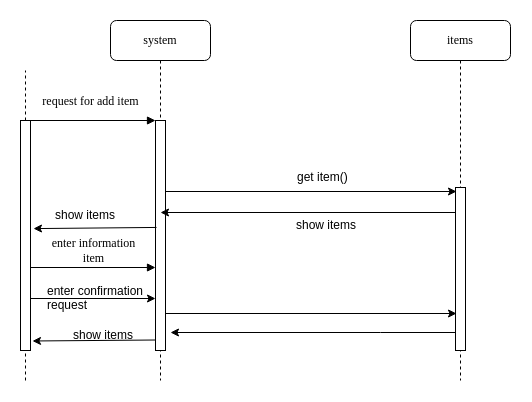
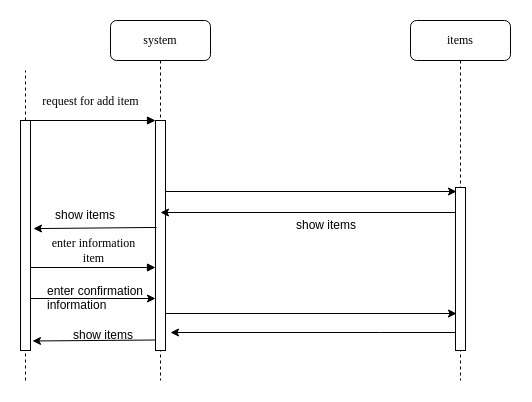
node "get item()": removed
node "enter confirmation request": label "enter confirmation request" -> "enter confirmation information"
